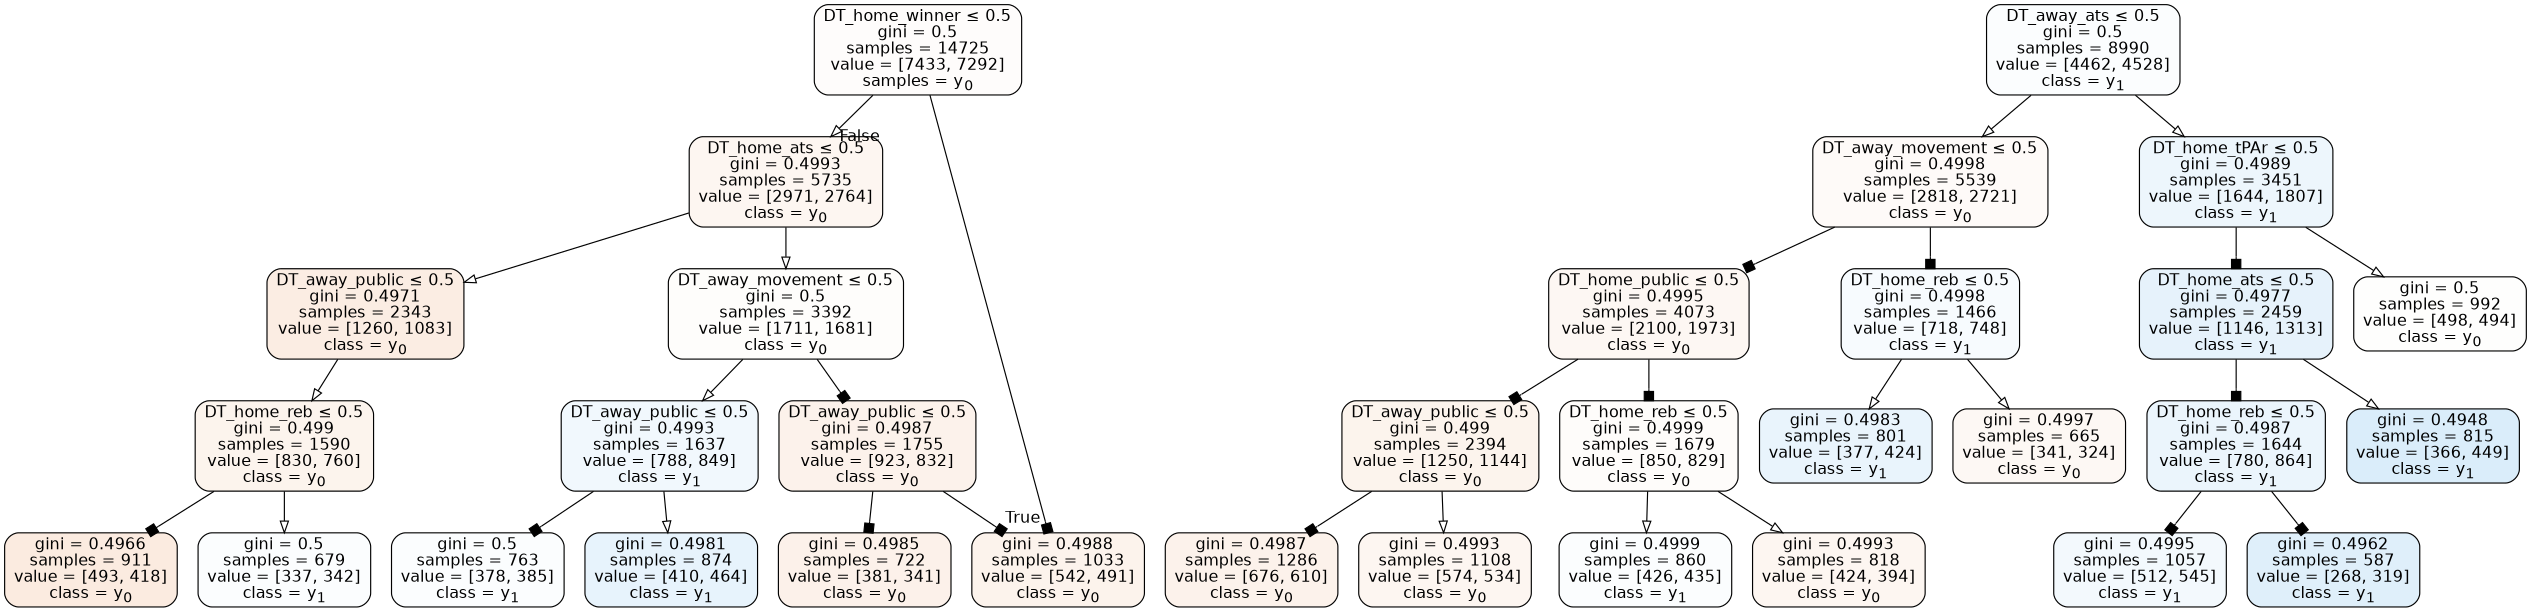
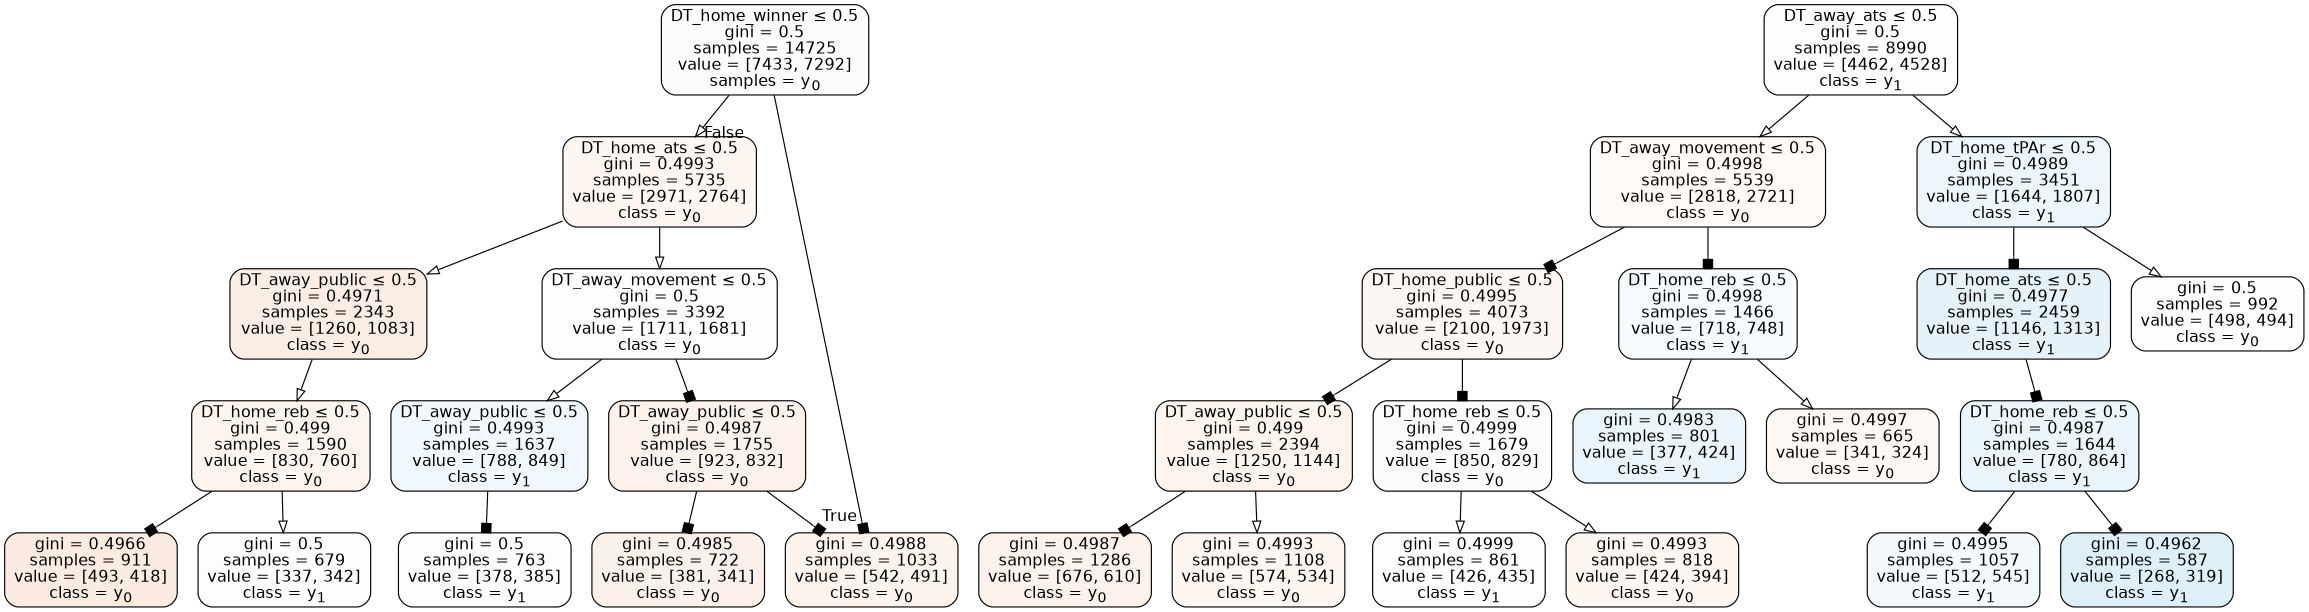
node "gini = 0.4948": removed
node "gini = 0.4999": text "samples = 860" -> "samples = 861"
node "gini = 0.4981": removed
